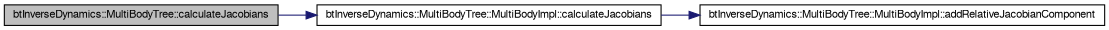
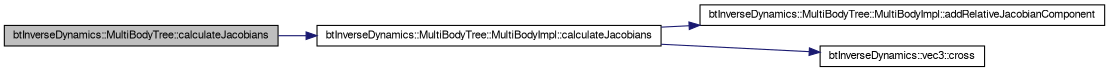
node "btInverseDynamics::vec3::cross": added
